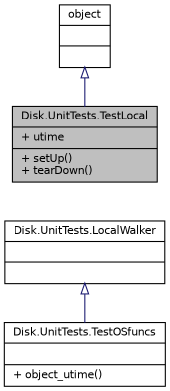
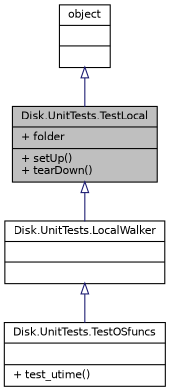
node "Disk.UnitTests.TestLocal": text "+ utime" -> "+ folder"
edge "Disk.UnitTests.LocalWalker" -> "Disk.UnitTests.TestLocal": added
node "Disk.UnitTests.TestOSfuncs": text "+ object_utime()" -> "+ test_utime()"
